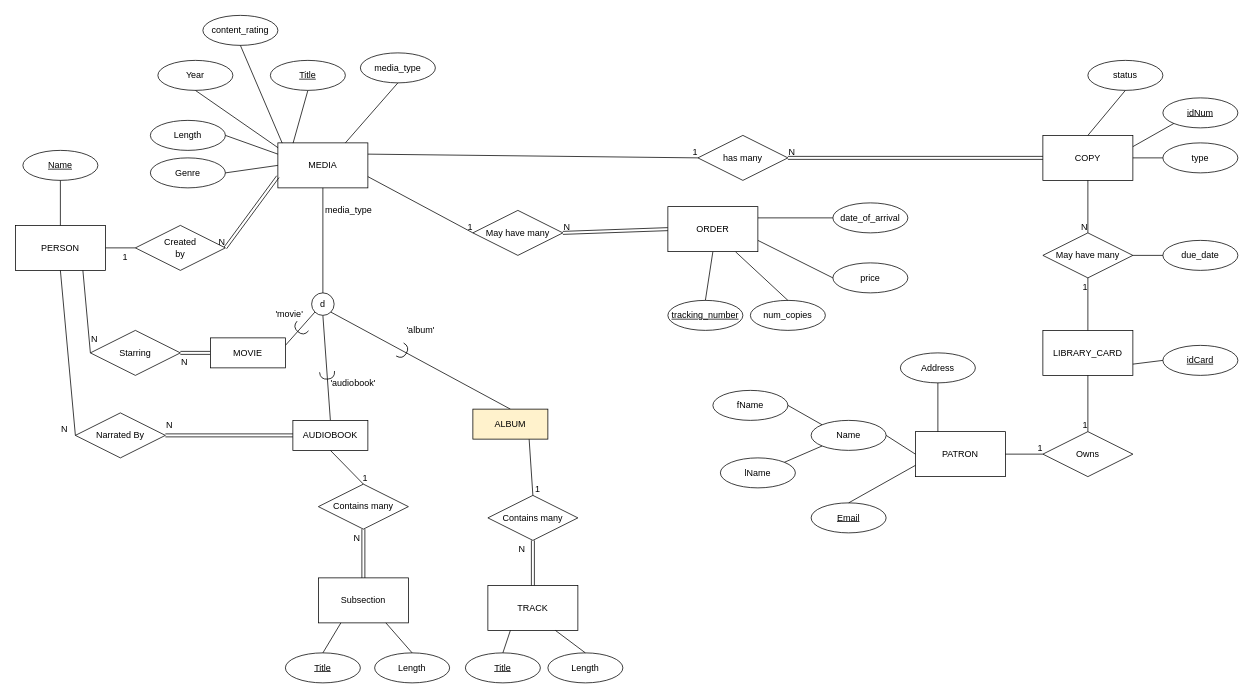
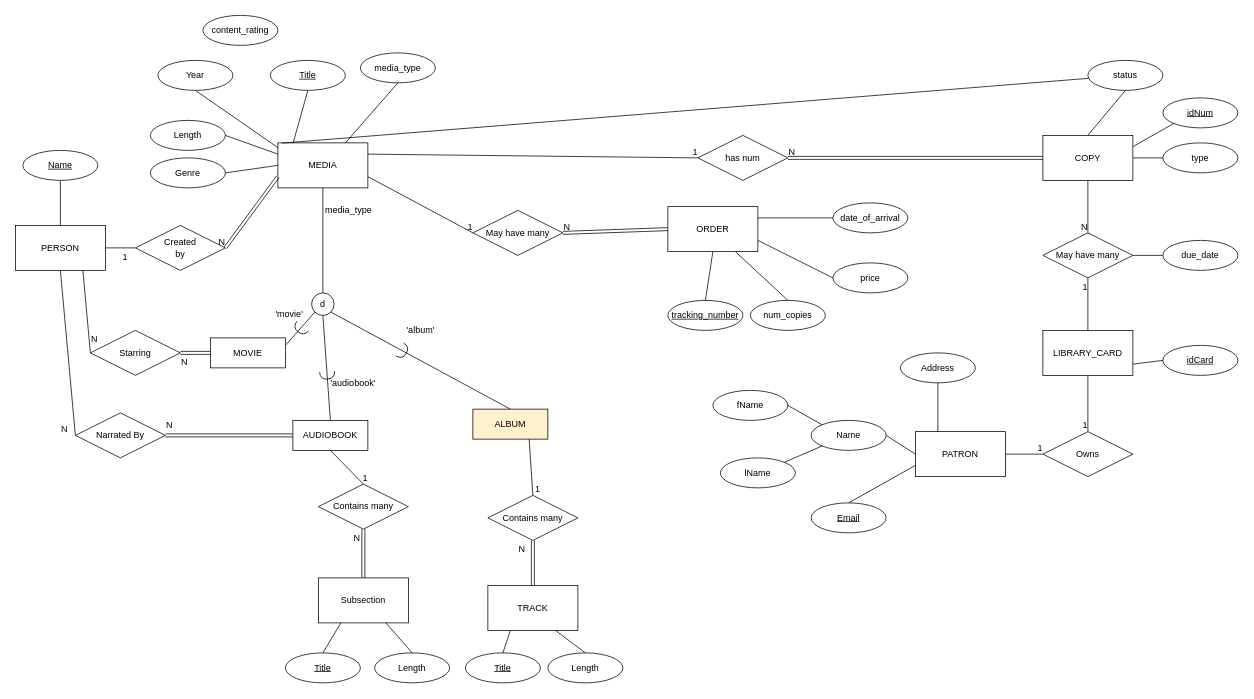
edge "content_rating" -- "MEDIA": now "status" -- "MEDIA"
node "has many": label "has many" -> "has num"
